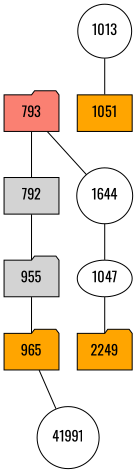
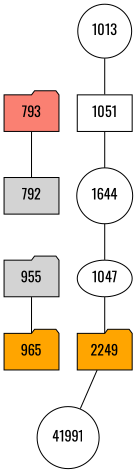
node "1051": fillcolor orange -> white
edge "793" -- "1644": now "1051" -- "1644"
edge "792" -- "955": removed
edge "965" -- "41991": now "2249" -- "41991"
